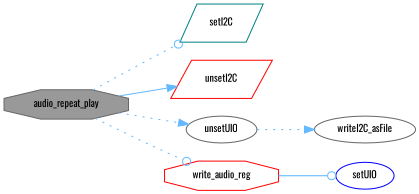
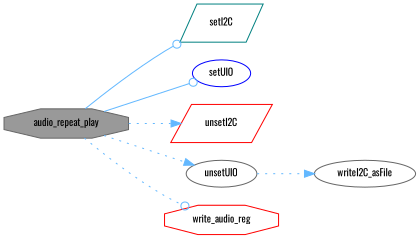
edge "audio_repeat_play" -> "setI2C": style dotted -> solid
edge "audio_repeat_play" -> "unsetI2C": style solid -> dotted
edge "write_audio_reg" -> "setUIO": now "audio_repeat_play" -> "setUIO"
